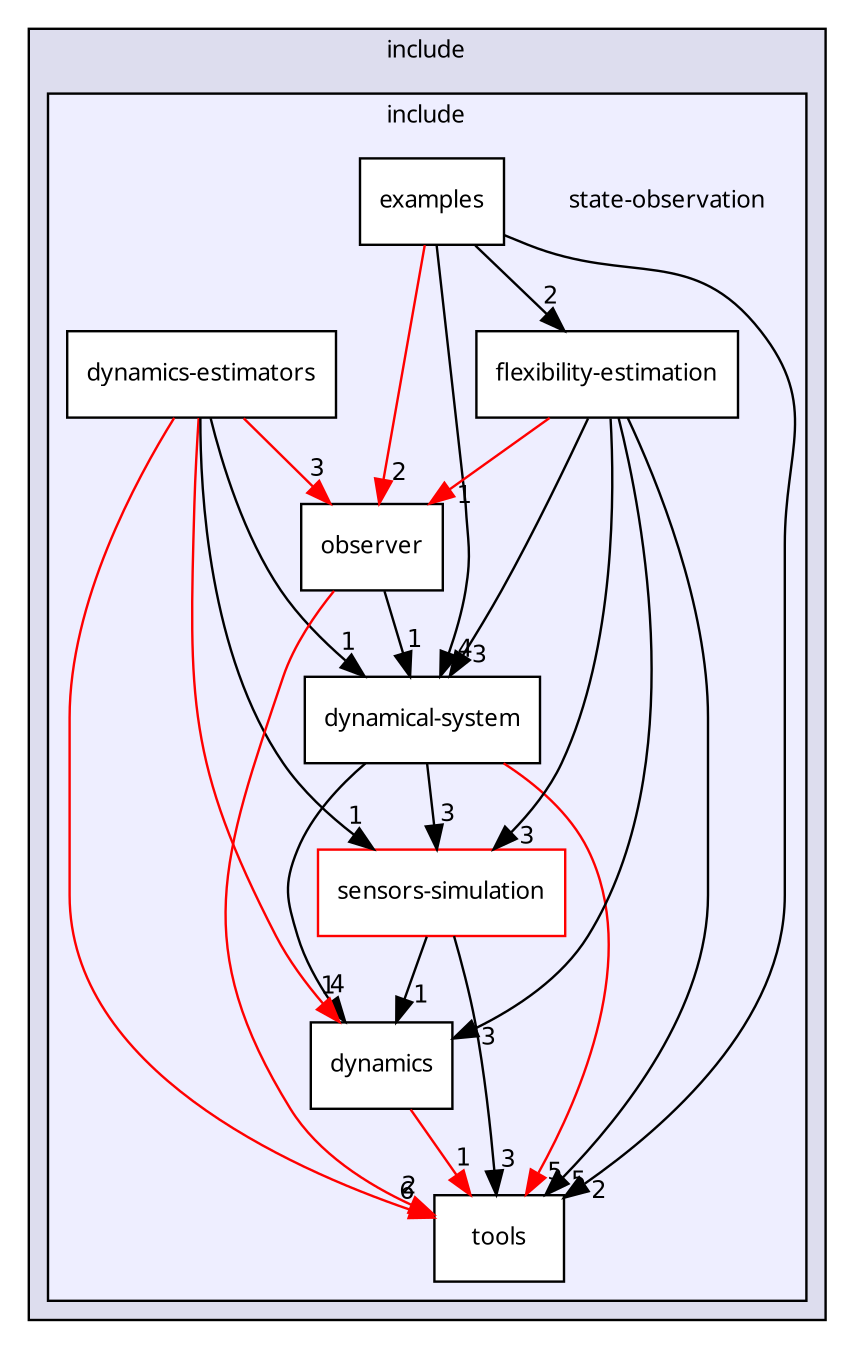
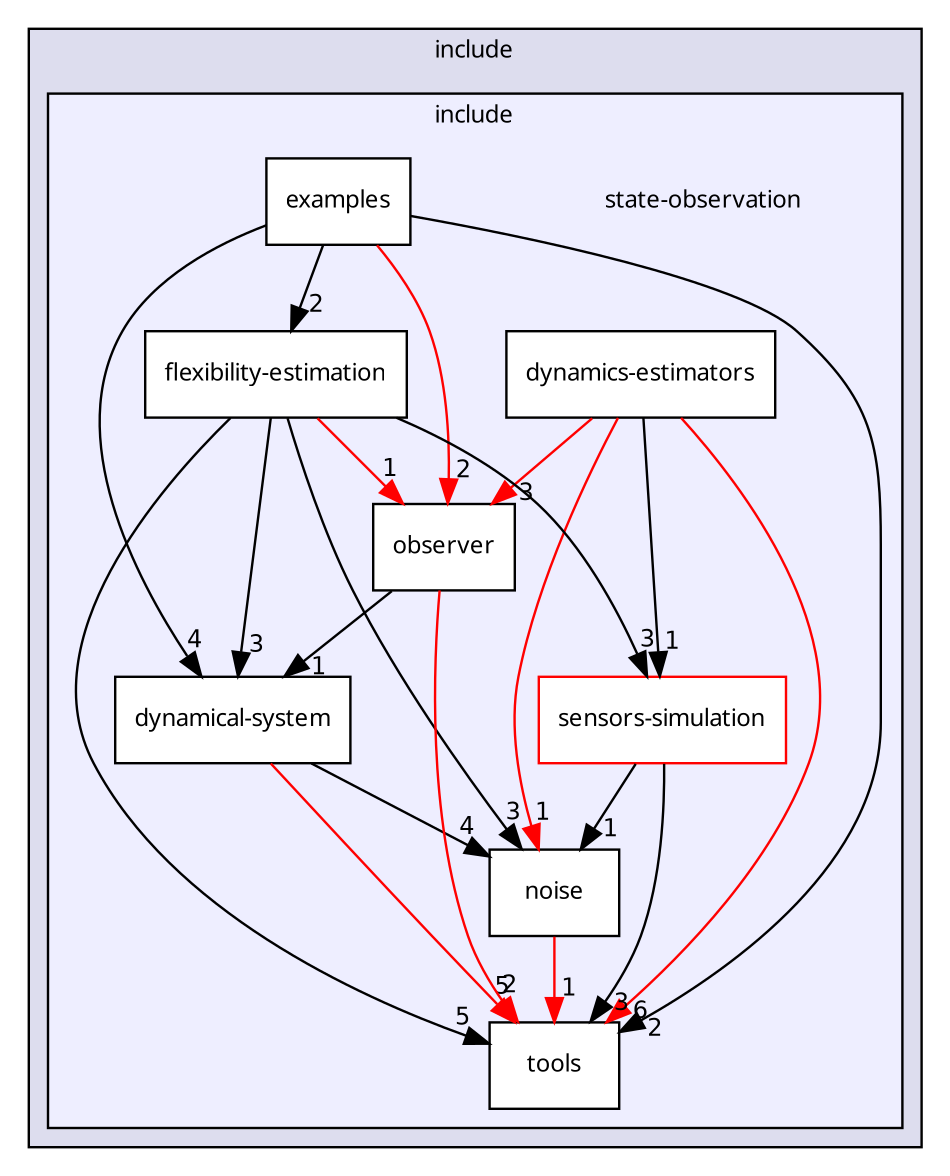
edge "dynamics-estimators" -> "dynamical-system": removed
edge "dynamical-system" -> "sensors-simulation": removed
node "dynamics": label "dynamics" -> "noise"
